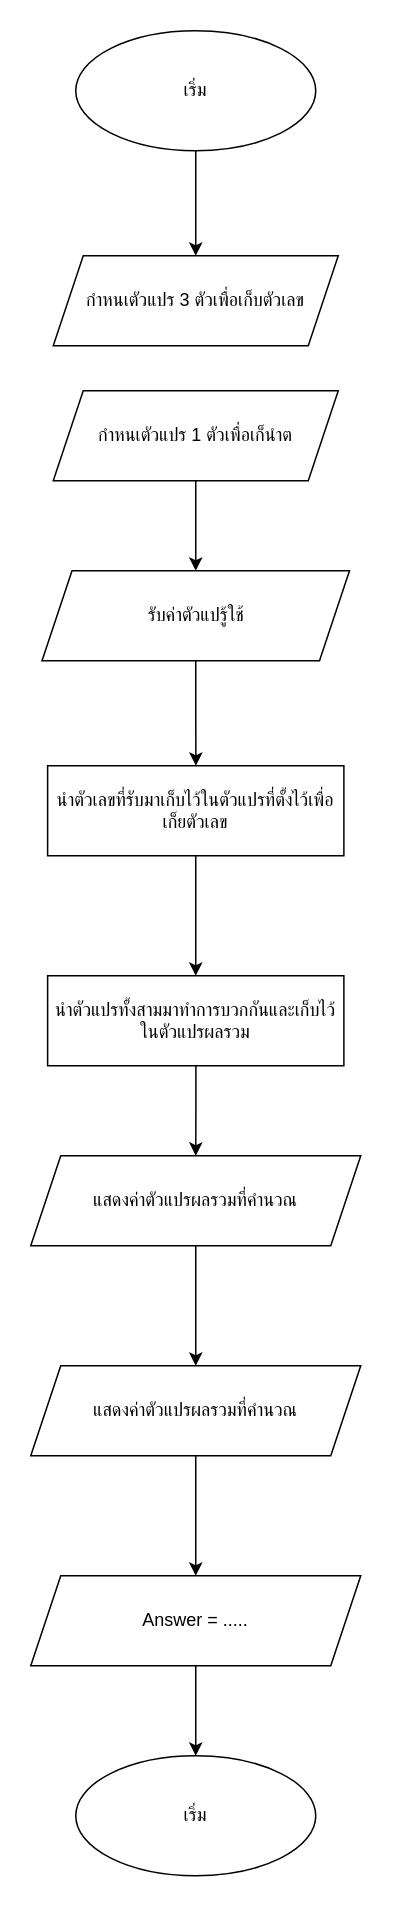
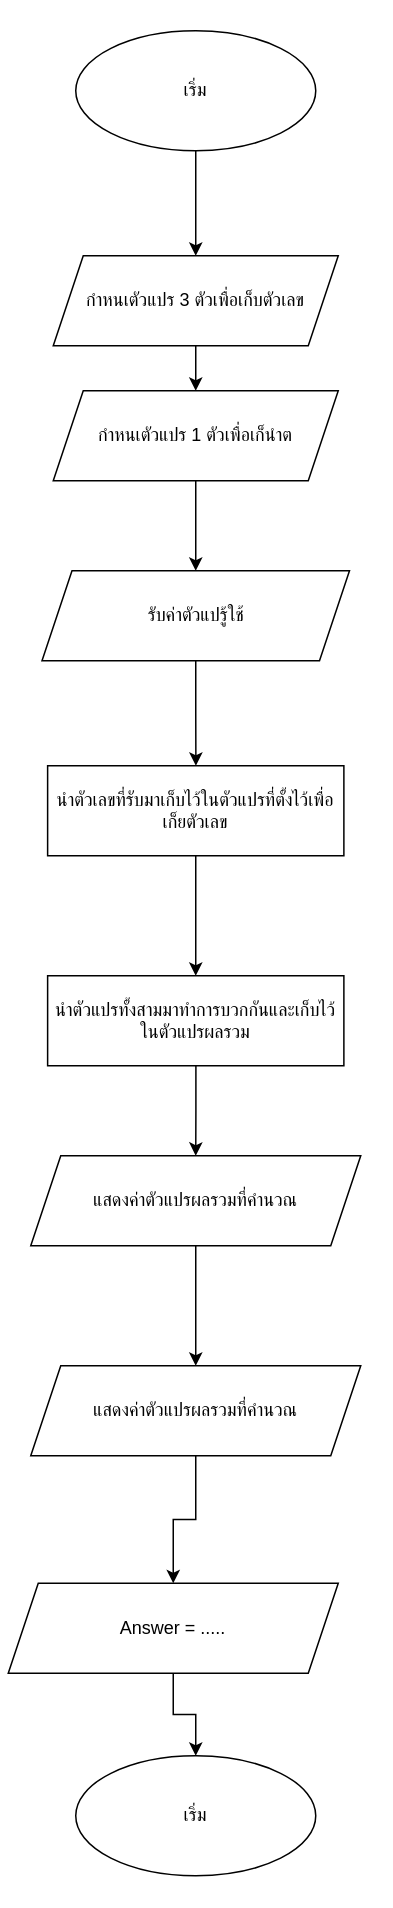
edge "กำหนเตัวแปร 3 ตัวเพื่อเก็บตัวเลข" -> "กำหนเตัวแปร 1 ตัวเพื่อเก็นำต": added
node "Answer = .....": moved (196, 1621) -> (173, 1628)
